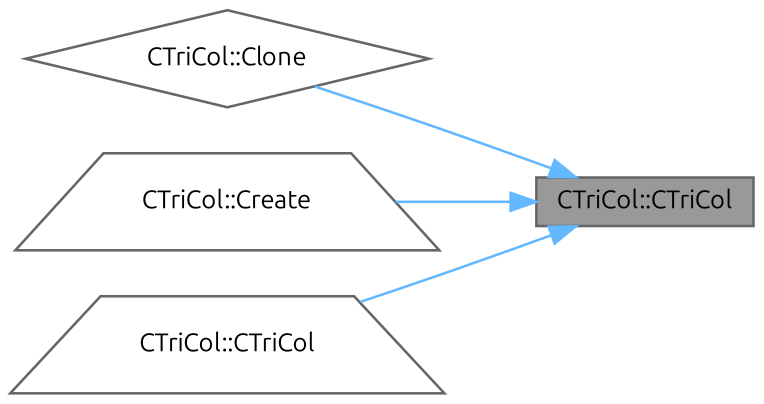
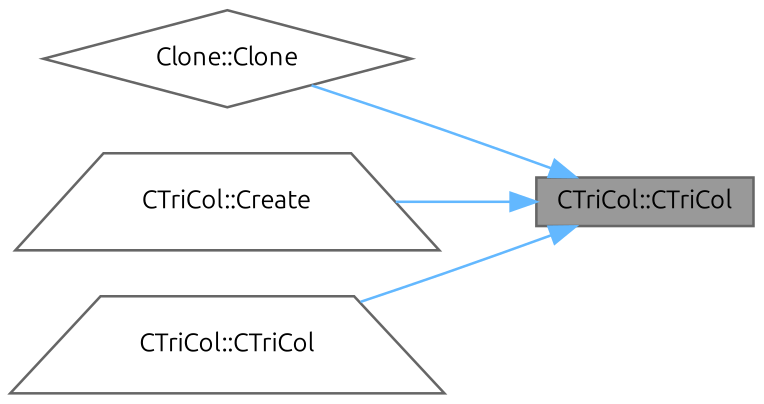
node "CTriCol::Clone": label "CTriCol::Clone" -> "Clone::Clone"
